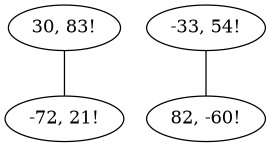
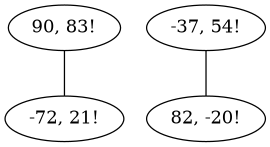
node "30, 83!": label "30, 83!" -> "90, 83!"
node "-33, 54!": label "-33, 54!" -> "-37, 54!"
node "82, -60!": label "82, -60!" -> "82, -20!"
